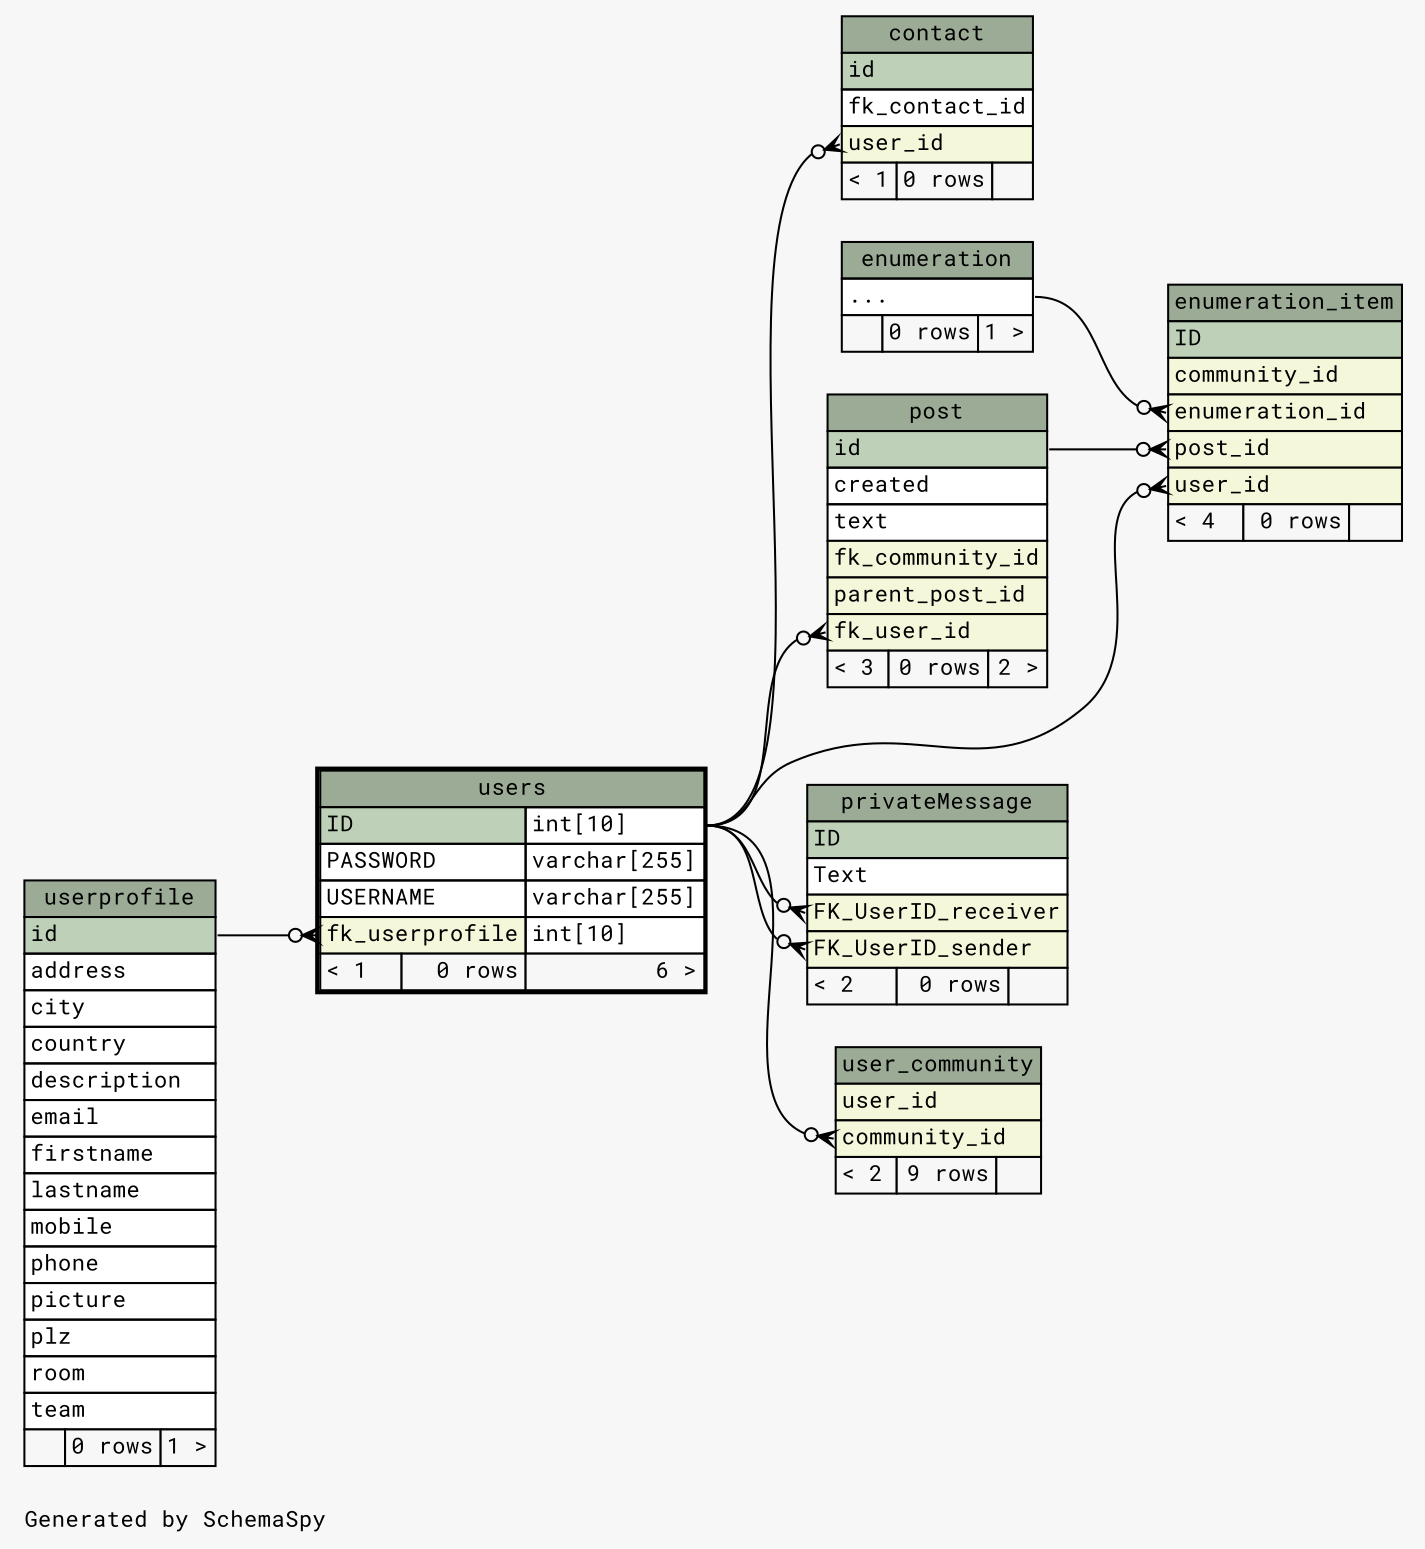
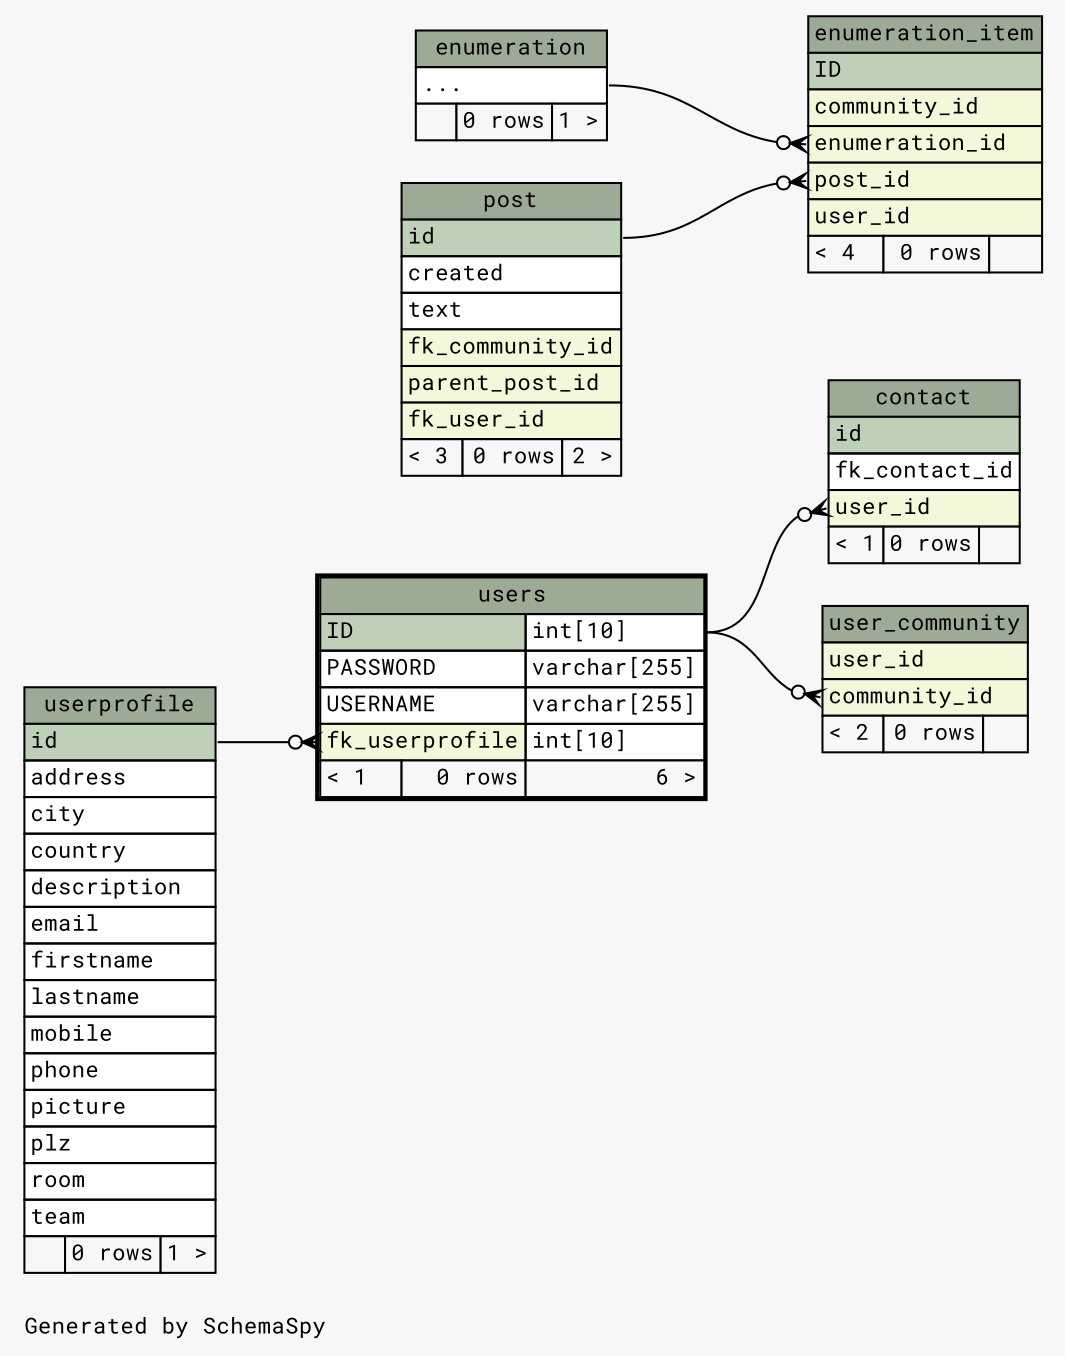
edge "users" -> "post": removed
edge "users" -> "enumeration_item": removed
node "privateMessage": removed
node "user_community": text "9 rows" -> "0 rows"
